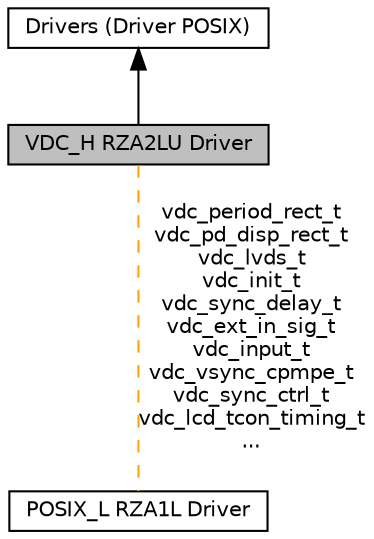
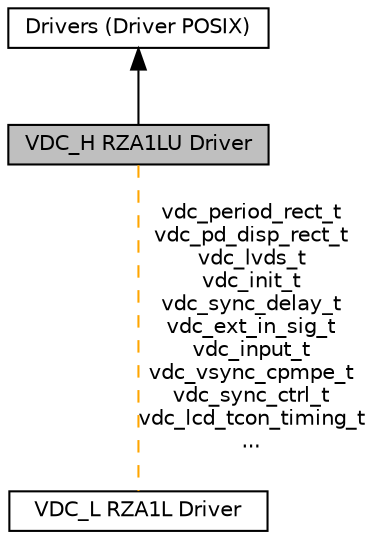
node "VDC_H RZA2LU Driver": label "VDC_H RZA2LU Driver" -> "VDC_H RZA1LU Driver"
node "POSIX_L RZA1L Driver": label "POSIX_L RZA1L Driver" -> "VDC_L RZA1L Driver"
